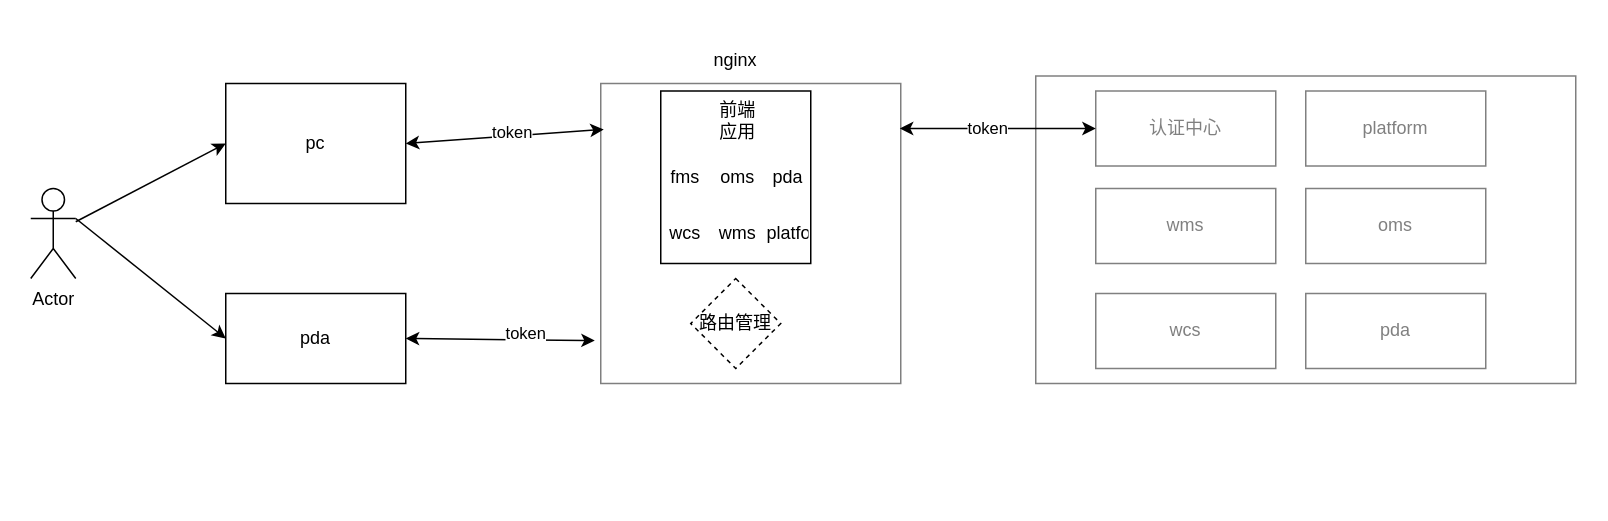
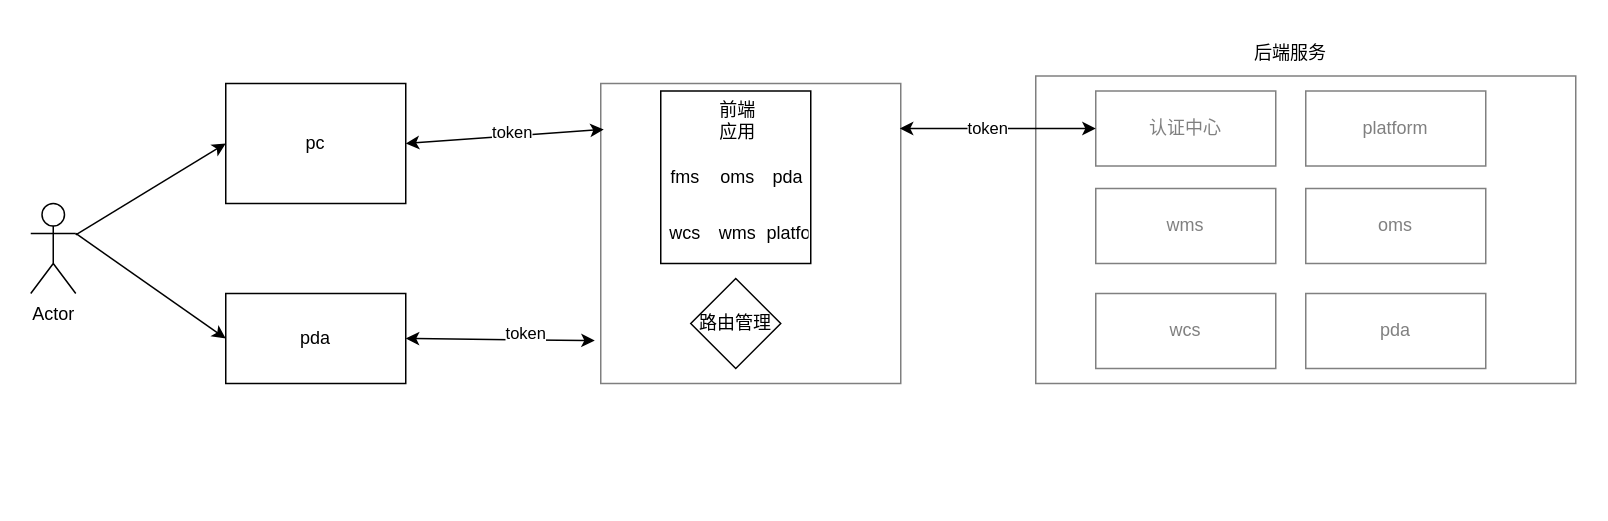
node "后端服务": added
node "nginx": removed
node "Actor": moved (53, 233) -> (53, 248)
node "路由管理": style dashed -> solid
